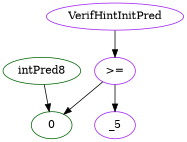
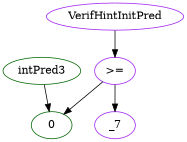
node "intPred8": label "intPred8" -> "intPred3"
node "_5": label "_5" -> "_7"
